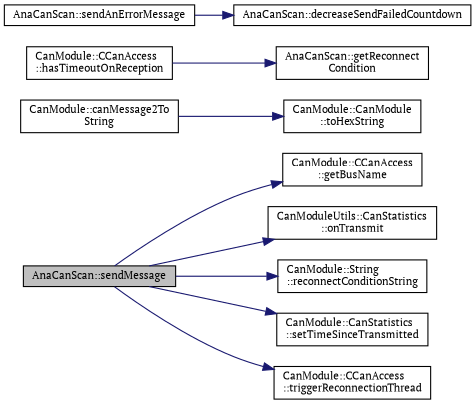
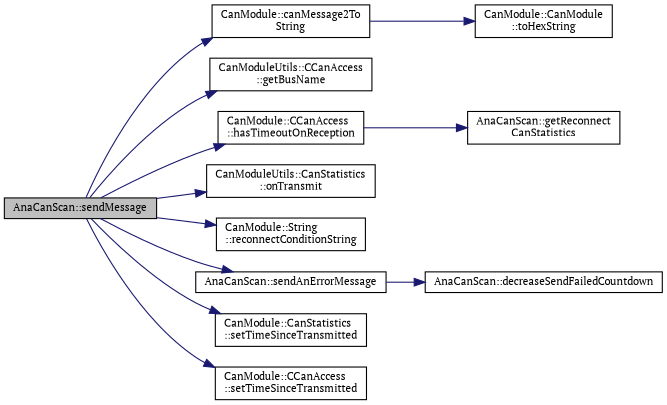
node "AnaCanScan::getReconnect Condition": label "AnaCanScan::getReconnect Condition" -> "AnaCanScan::getReconnect CanStatistics"
edge "AnaCanScan::sendMessage" -> "CanModule::canMessage2To String": added
edge "AnaCanScan::sendMessage" -> "CanModule::CCanAccess ::hasTimeoutOnReception": added
node "CanModule::CCanAccess ::getBusName": label "CanModule::CCanAccess ::getBusName" -> "CanModuleUtils::CCanAccess ::getBusName"
edge "AnaCanScan::sendMessage" -> "AnaCanScan::sendAnErrorMessage": added
node "CanModule::CCanAccess ::triggerReconnectionThread": label "CanModule::CCanAccess ::triggerReconnectionThread" -> "CanModule::CCanAccess ::setTimeSinceTransmitted"
